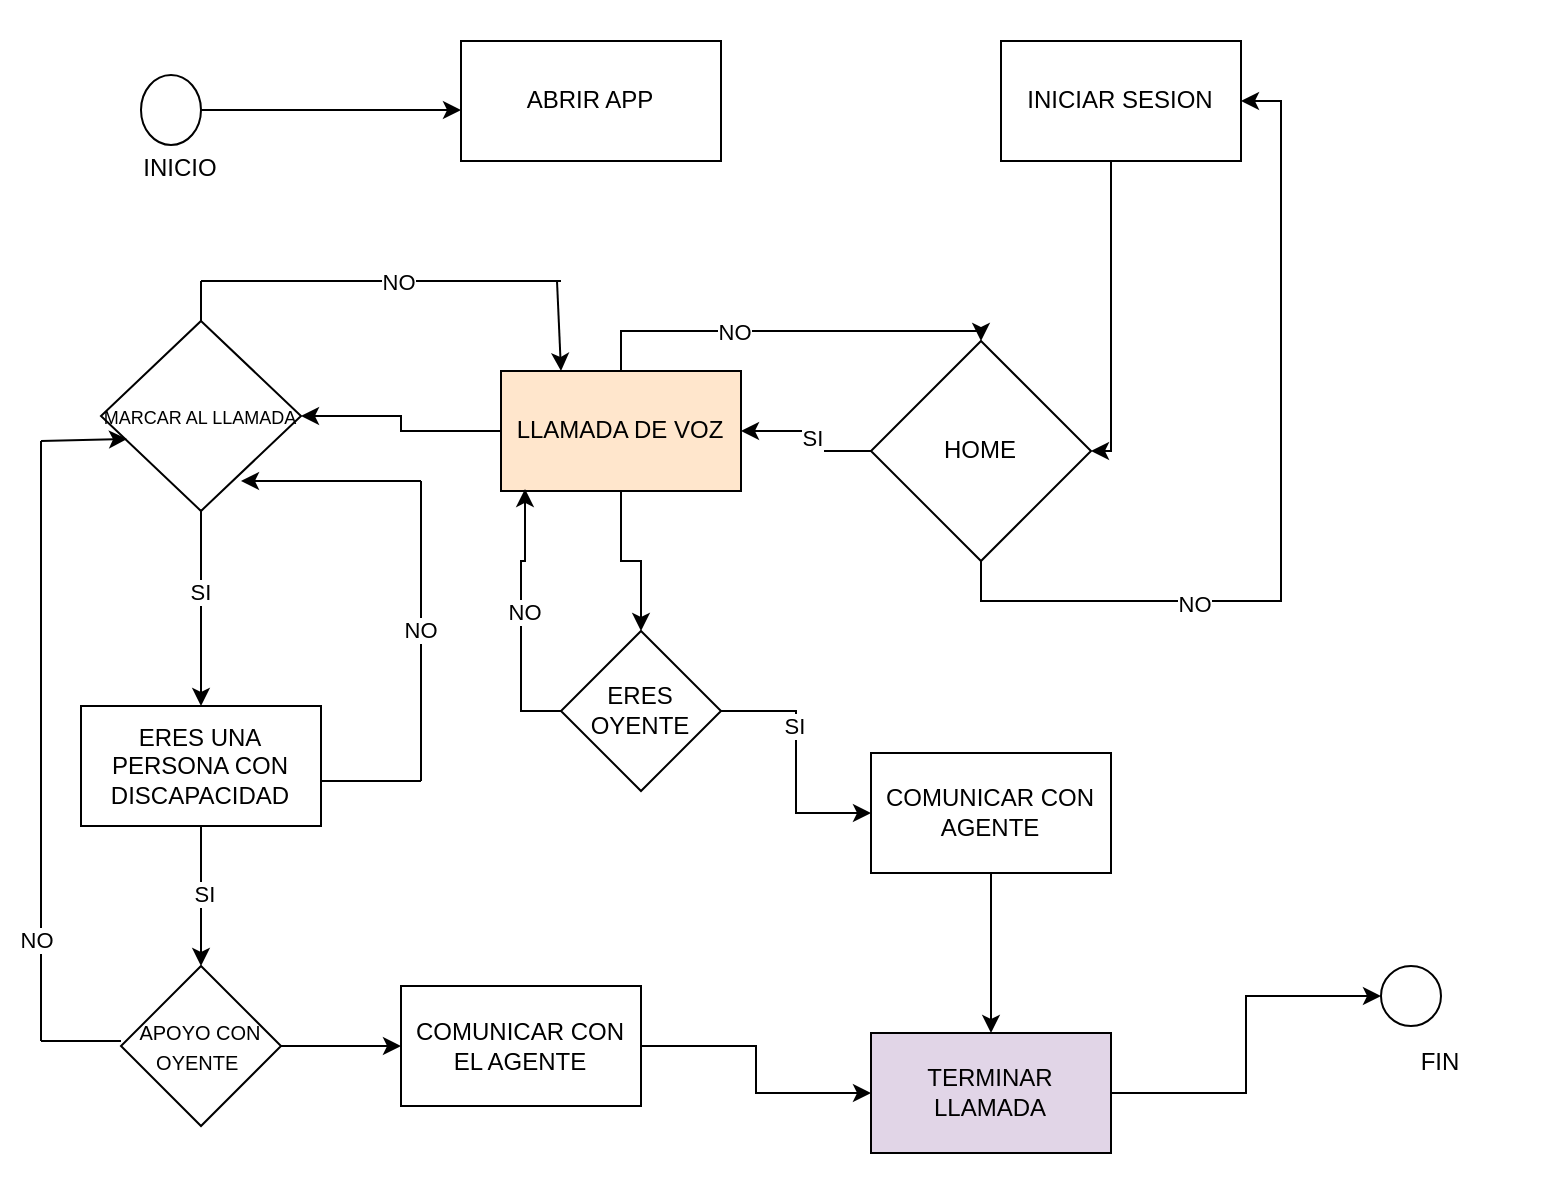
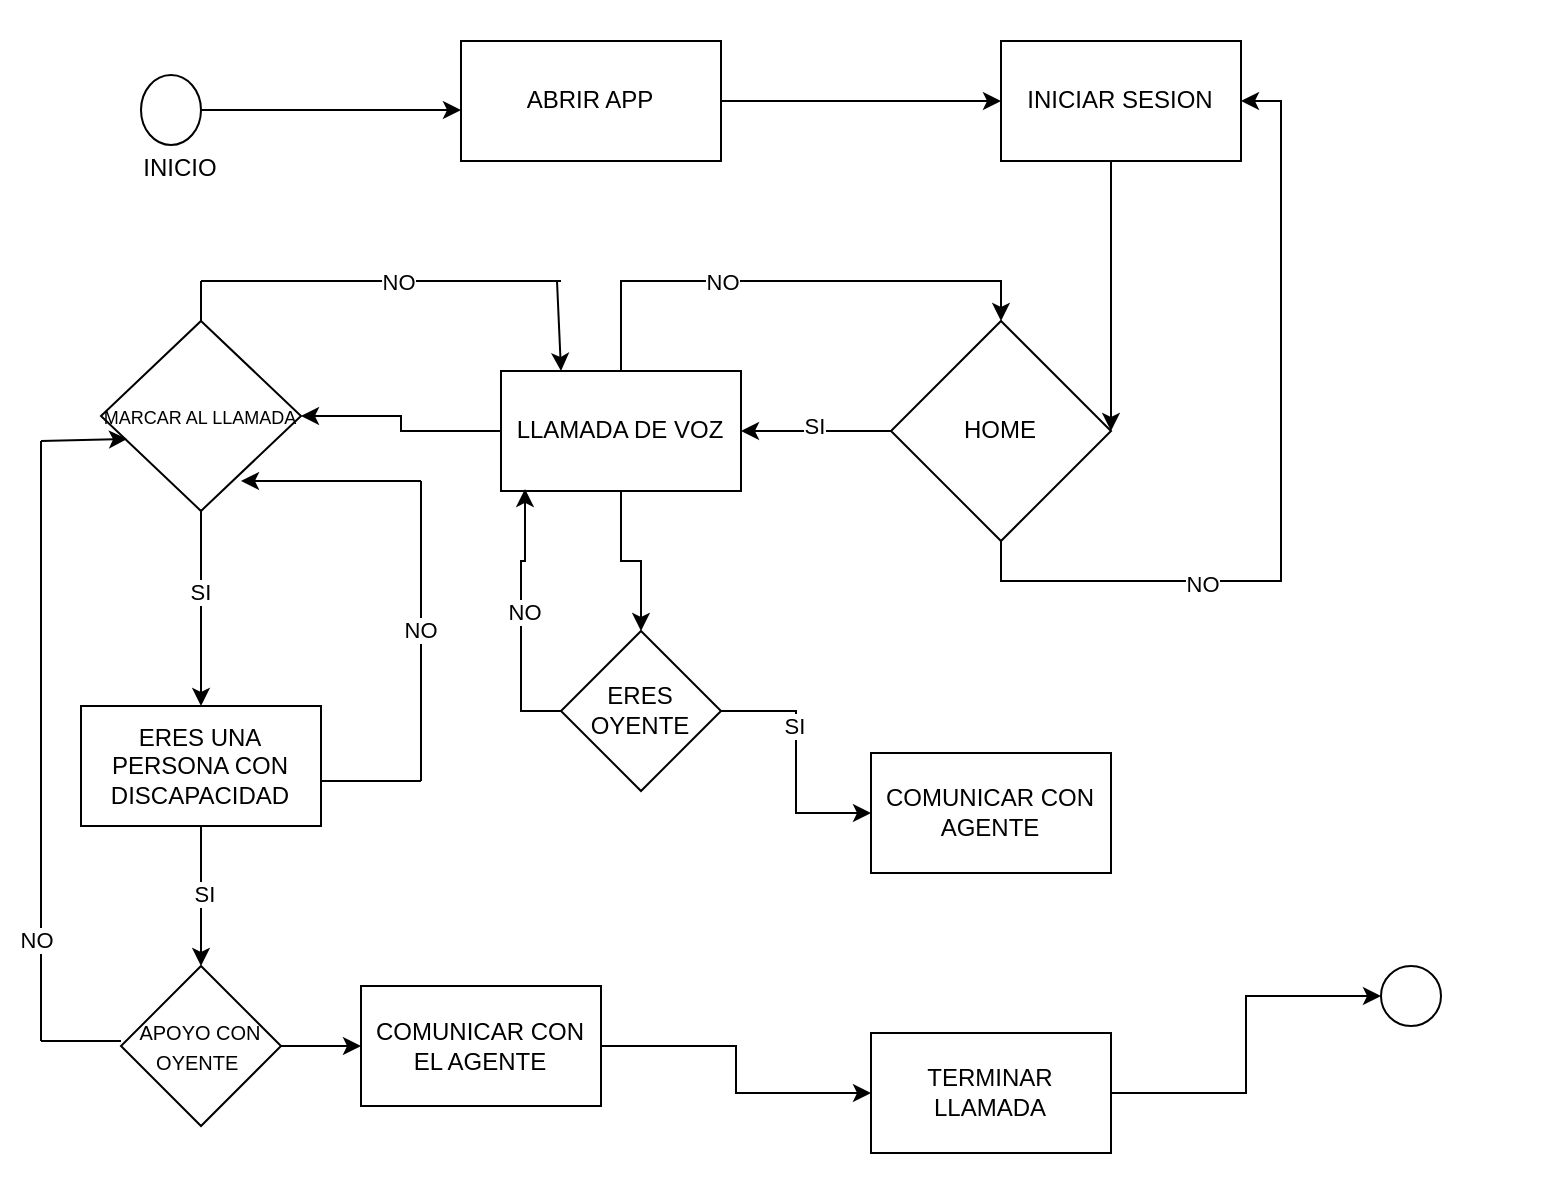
edge "ABRIR APP" -> "INICIAR SESION": added
node "LLAMADA DE VOZ": fillcolor #ffe6cc -> #ffffff
node "HOME": moved (981, 451) -> (1001, 431)
edge "COMUNICAR CON AGENTE" -> "TERMINAR LLAMADA": removed
node "COMUNICAR CON EL AGENTE": moved (521, 1046) -> (481, 1046)
node "FIN": removed
node "TERMINAR LLAMADA": fillcolor #e1d5e7 -> #ffffff
